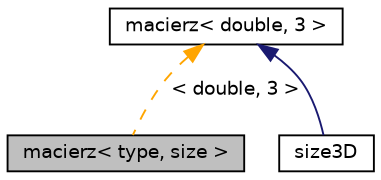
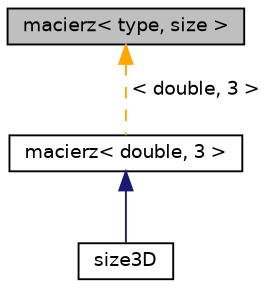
edge "macierz< type, size >" -> "macierz< double, 3 >": reversed
